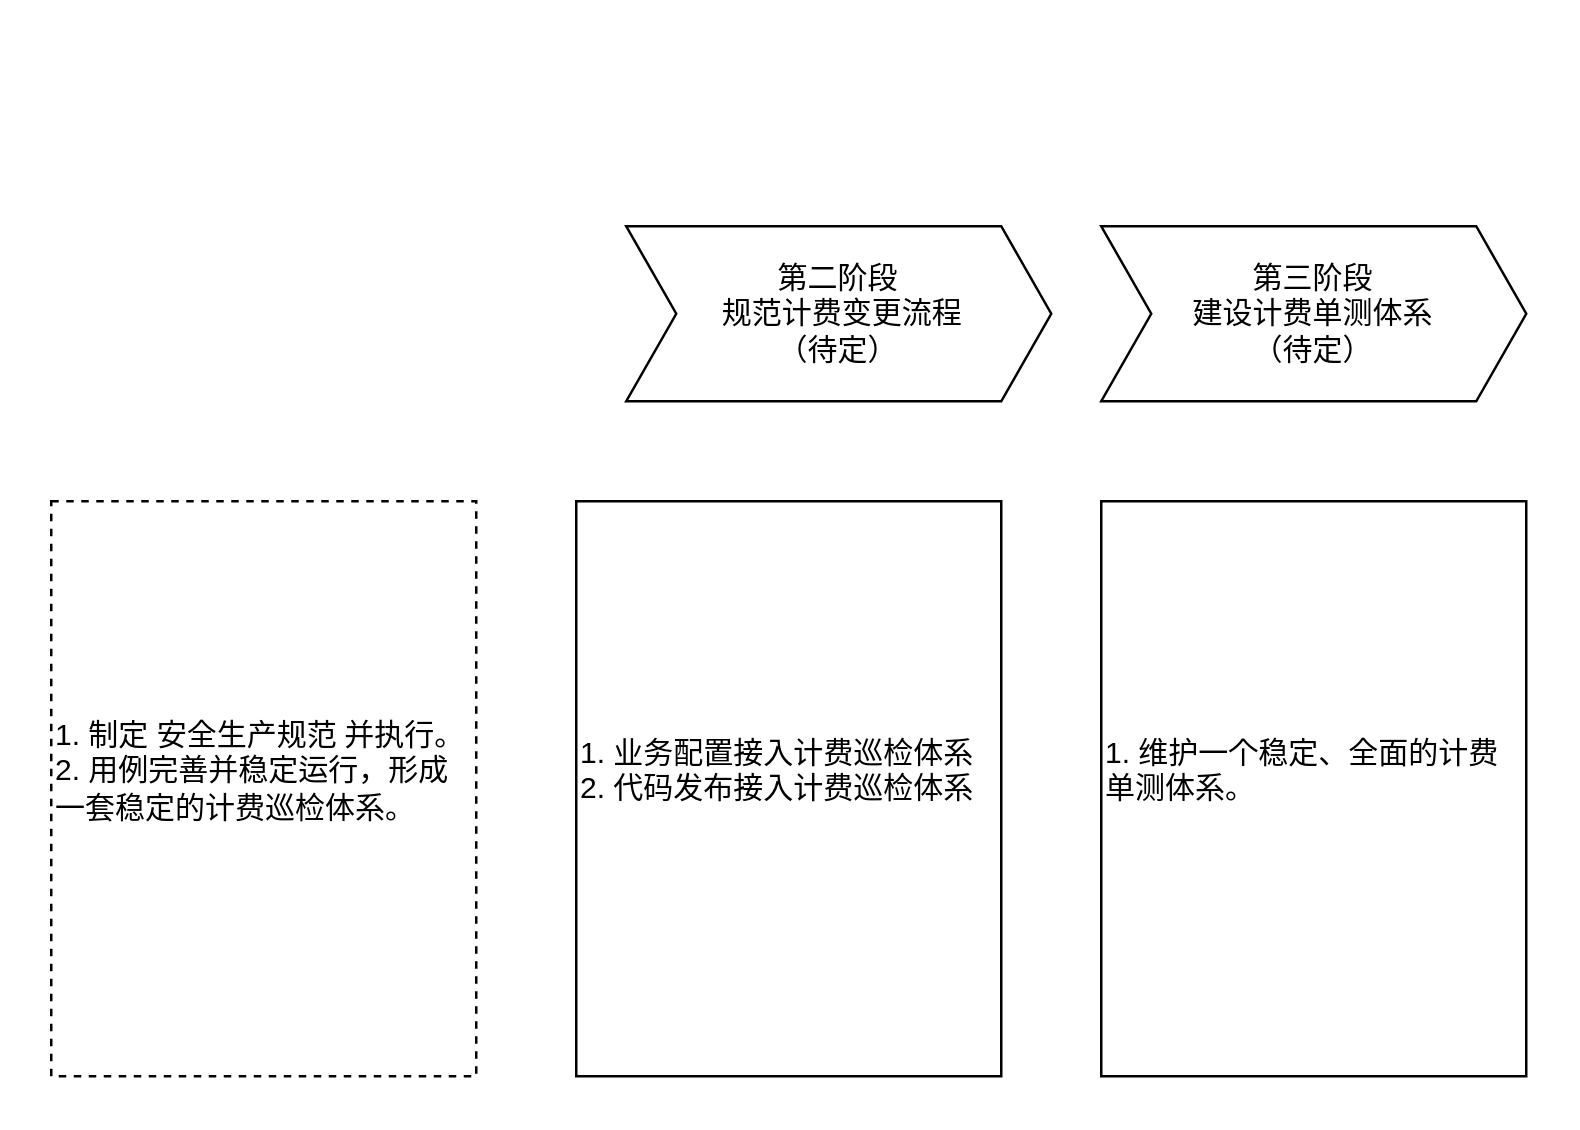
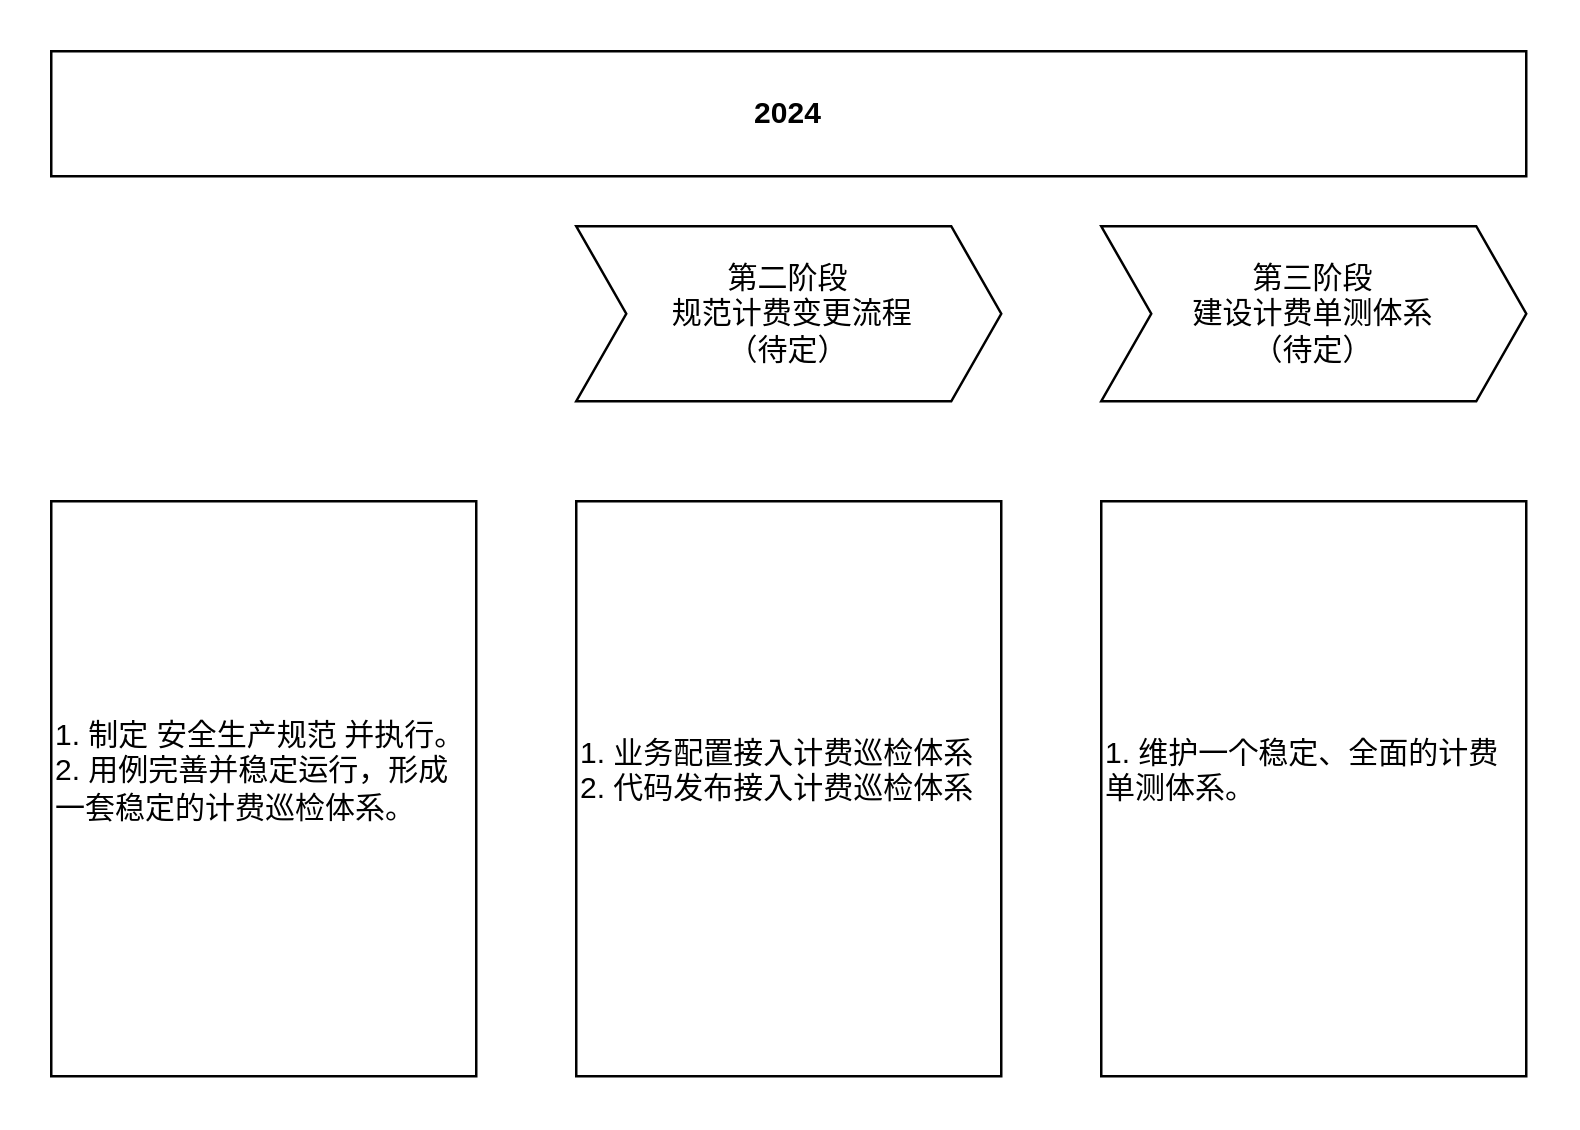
node "2024": added
node "第二阶段 规范计费变更流程 （待定）": moved (839, 314) -> (789, 314)
node "1. 制定 安全生产规范 并执行。 2. 用例完善并稳定运行，形成一套稳定的计费巡检体系。": style dashed -> solid
